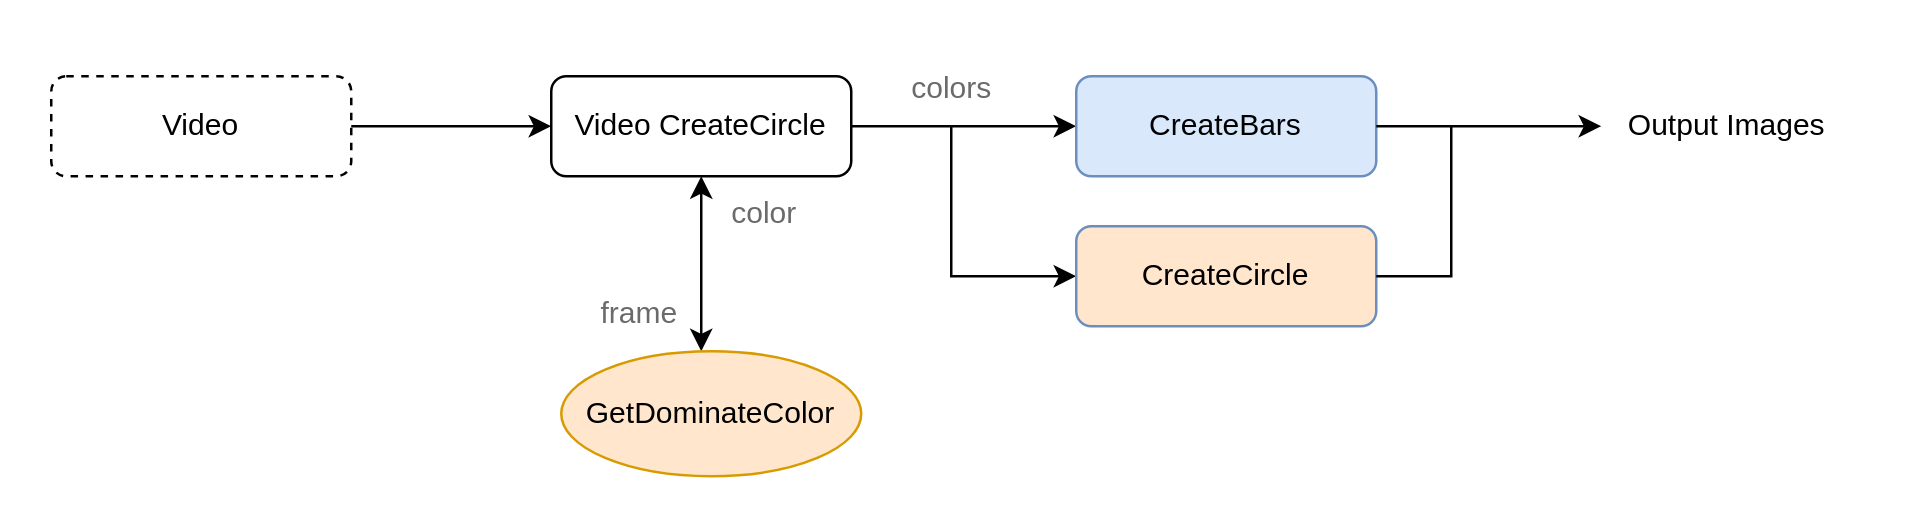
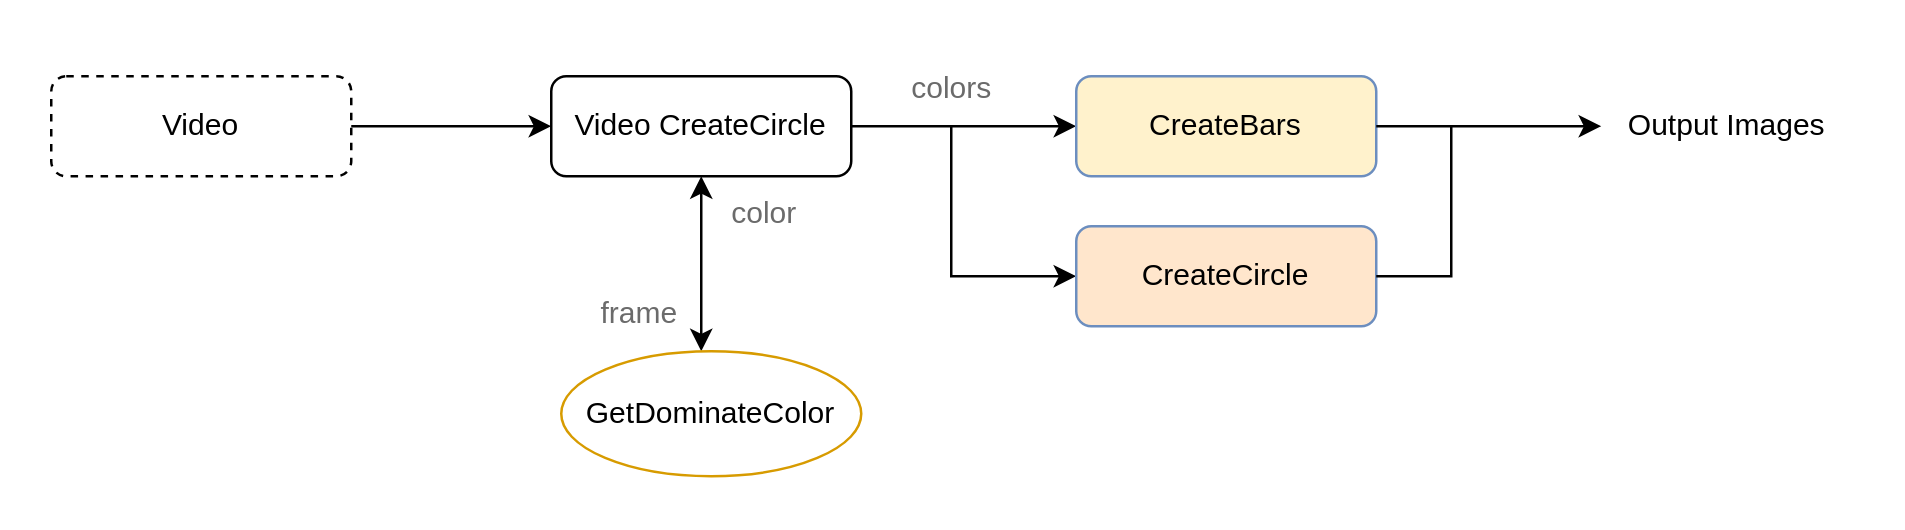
node "CreateBars": fillcolor #dae8fc -> #fff2cc
node "GetDominateColor": fillcolor #ffe6cc -> #ffffff
